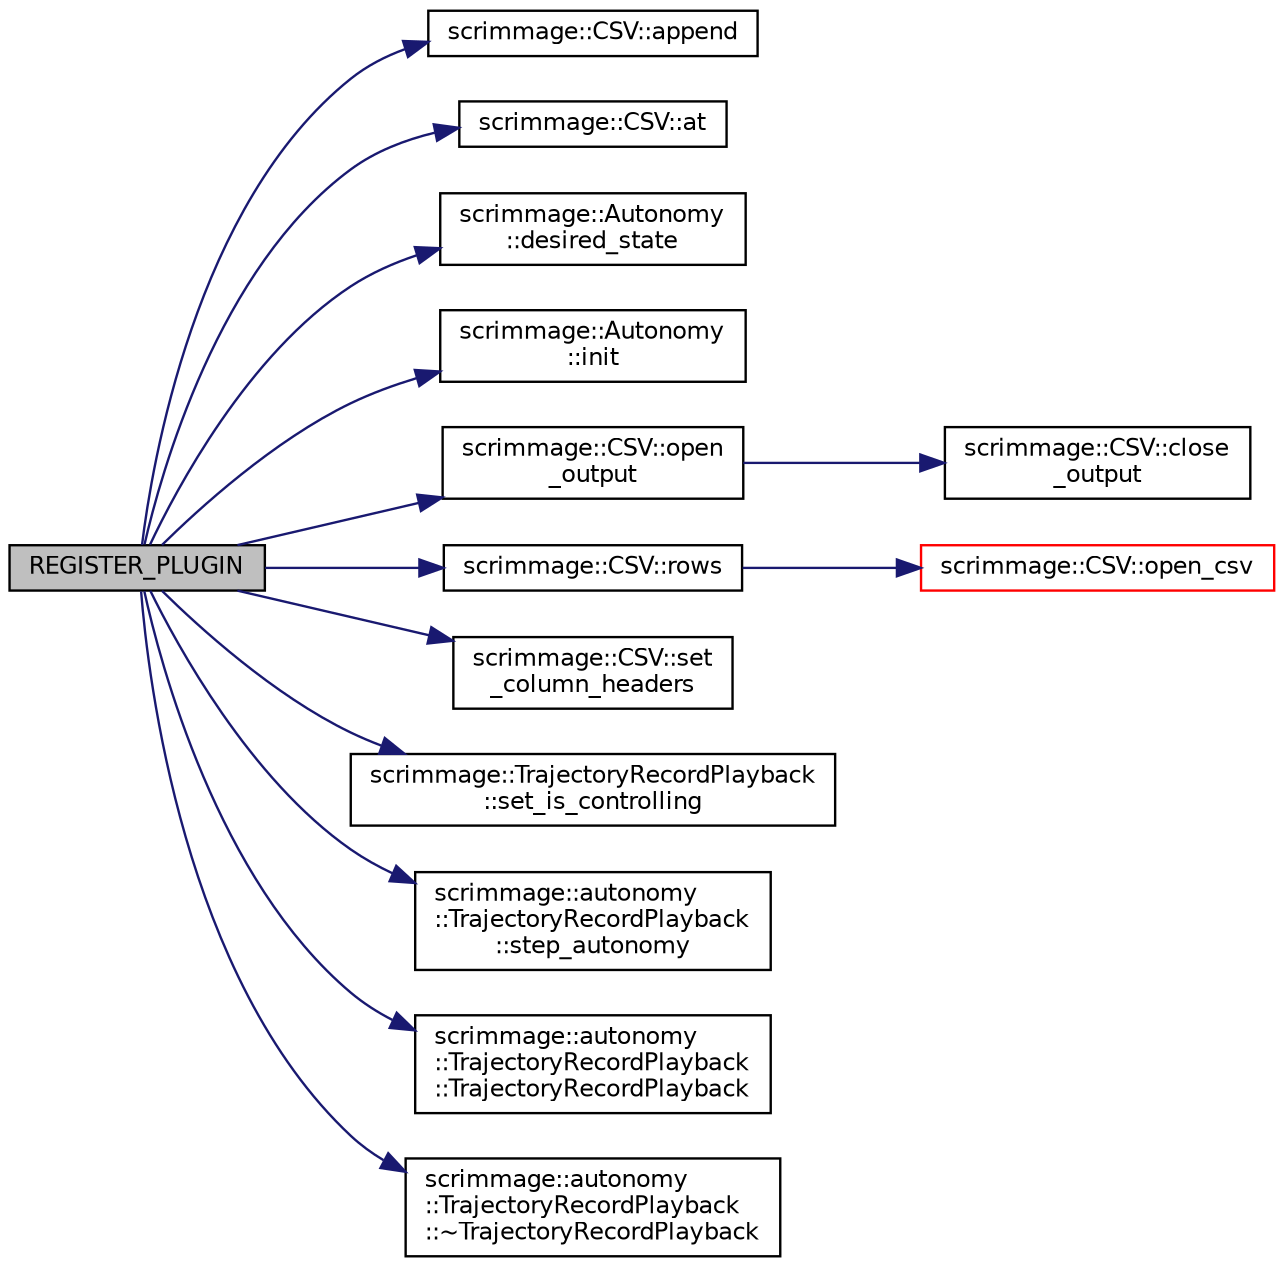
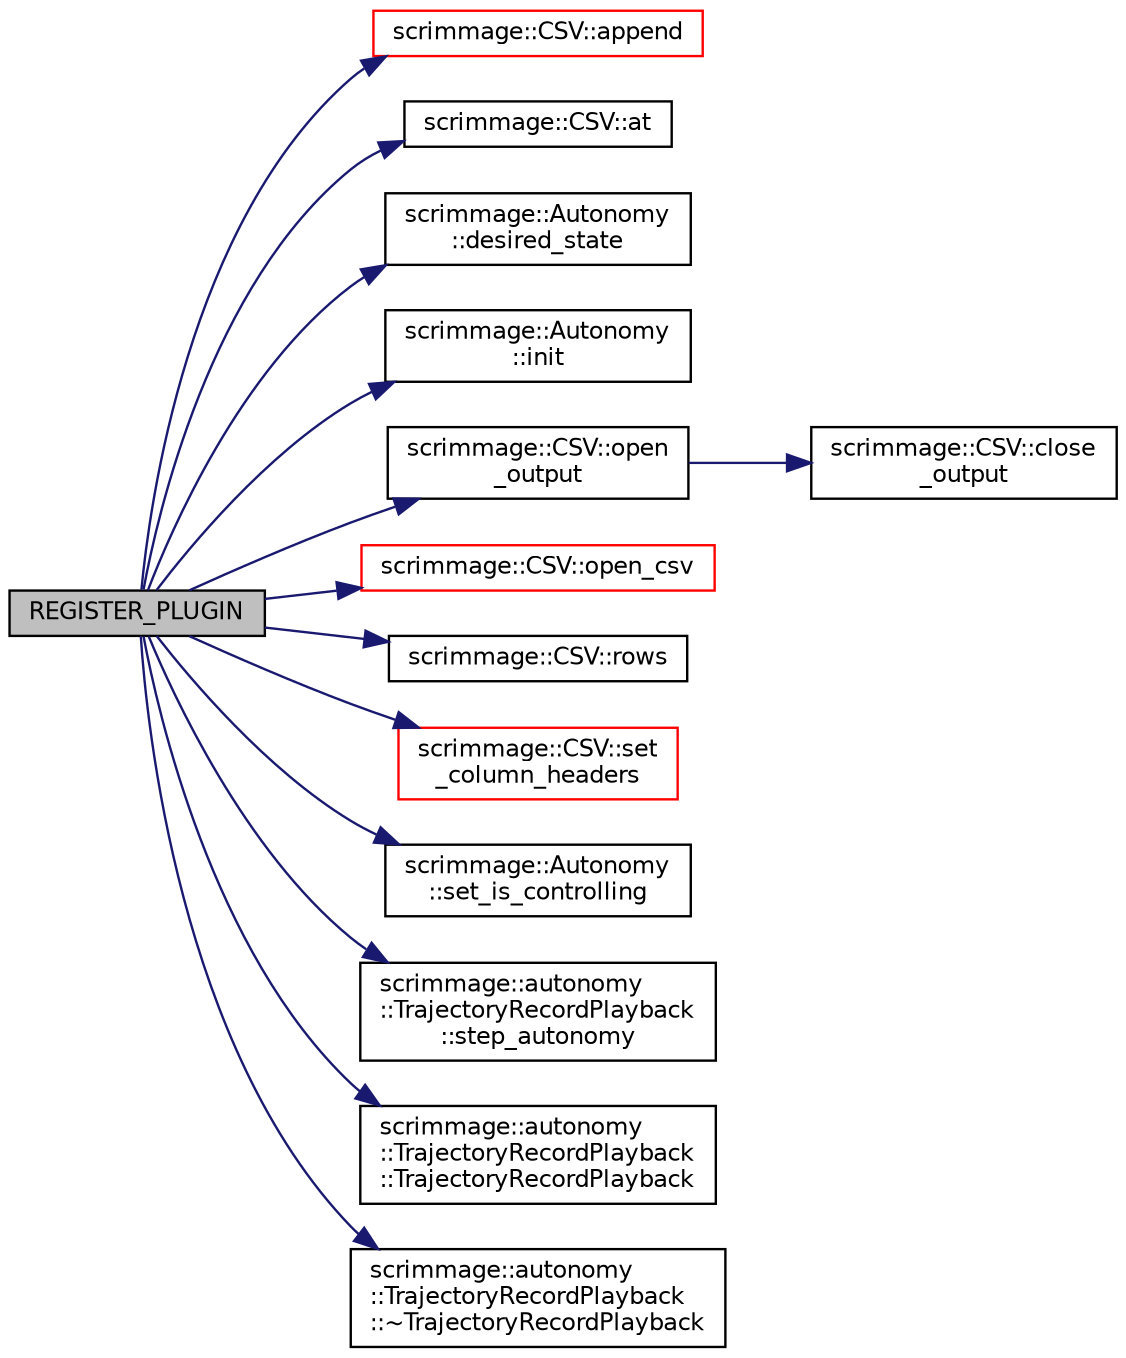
node "scrimmage::CSV::append": color black -> red
edge "scrimmage::CSV::rows" -> "scrimmage::CSV::open_csv": now "REGISTER_PLUGIN" -> "scrimmage::CSV::open_csv"
node "scrimmage::CSV::set _column_headers": color black -> red
node "scrimmage::TrajectoryRecordPlayback ::set_is_controlling": label "scrimmage::TrajectoryRecordPlayback ::set_is_controlling" -> "scrimmage::Autonomy ::set_is_controlling"
